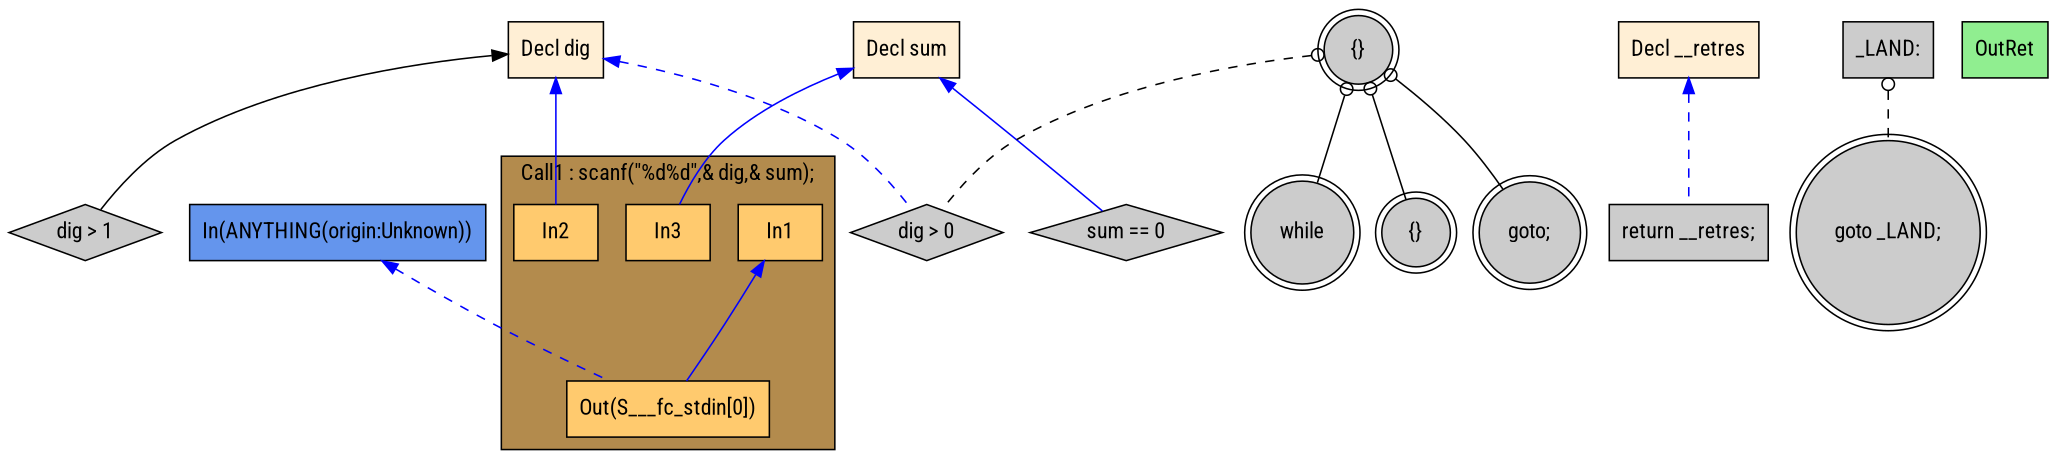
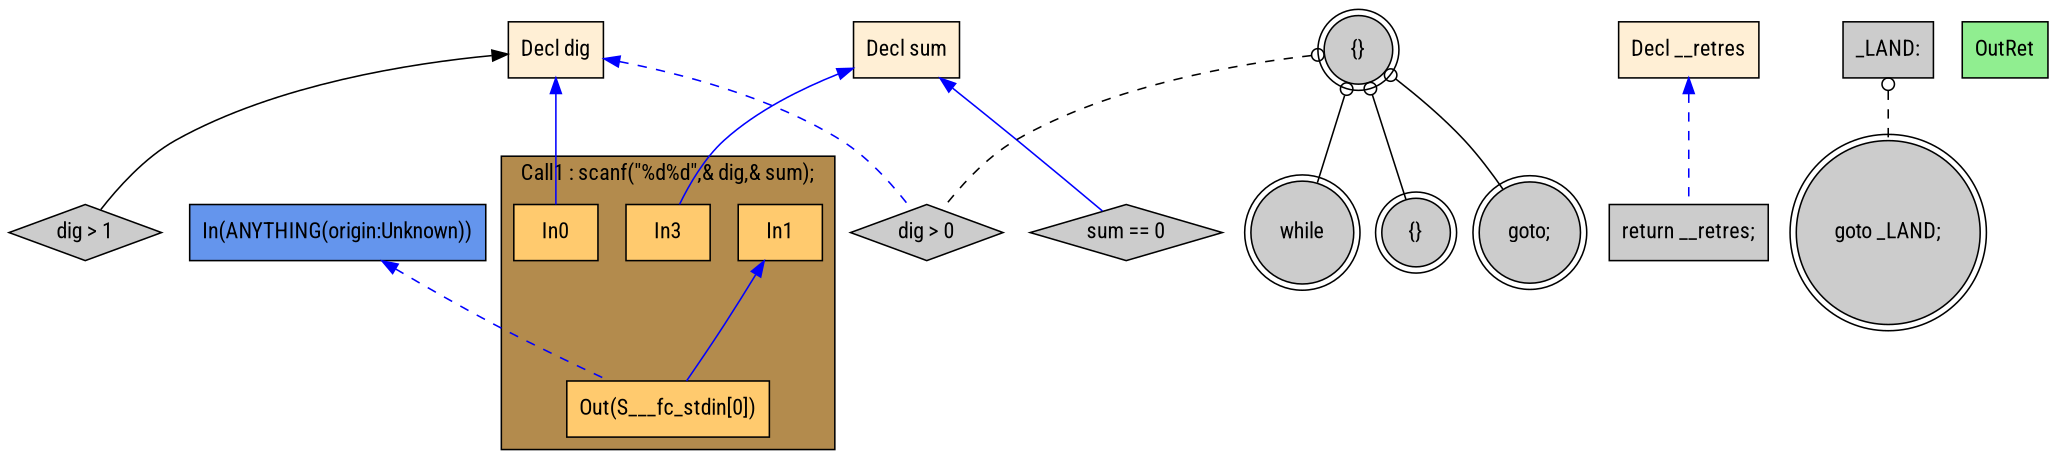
node "In2": label "In2" -> "In0"
